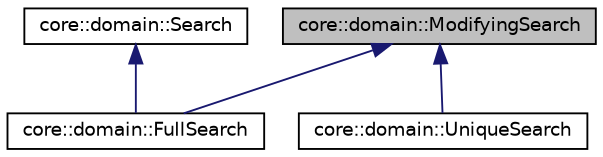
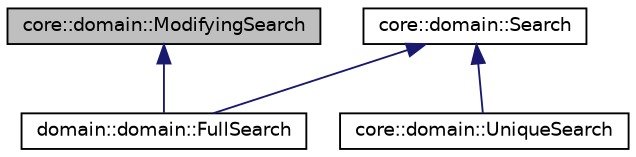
edge "core::domain::UniqueSearch" -> "core::domain::ModifyingSearch": now "core::domain::UniqueSearch" -> "core::domain::Search"
node "core::domain::FullSearch": label "core::domain::FullSearch" -> "domain::domain::FullSearch"
